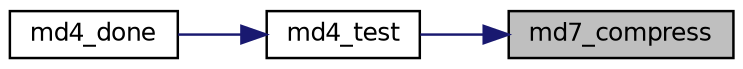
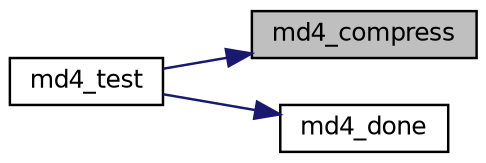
edge "md4_done" -> "md4_test": reversed
node "md7_compress": label "md7_compress" -> "md4_compress"
